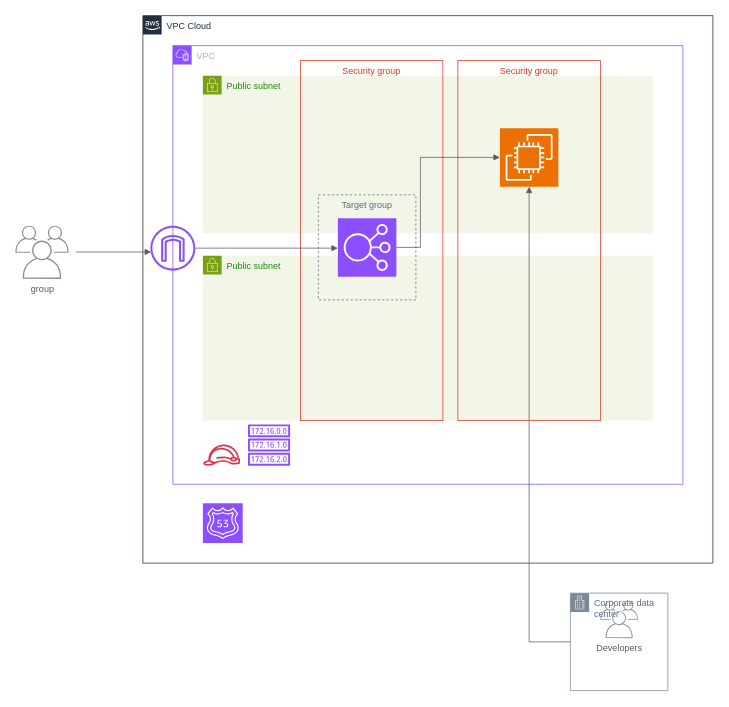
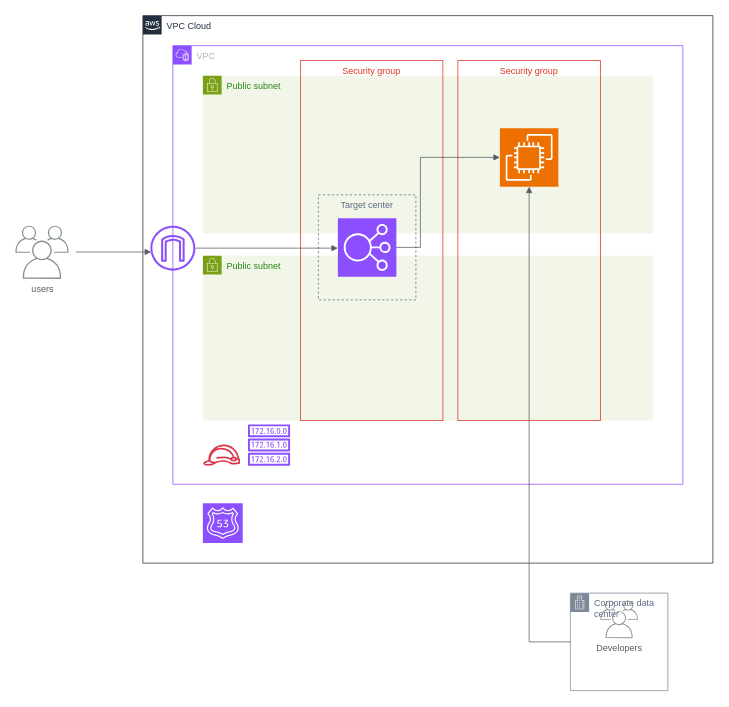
node "Target group": label "Target group" -> "Target center"
node "group": label "group" -> "users"
